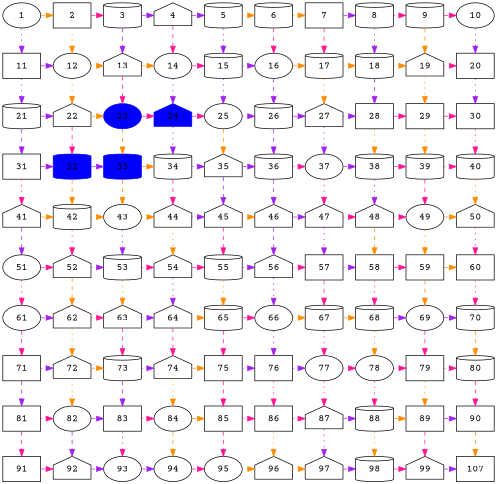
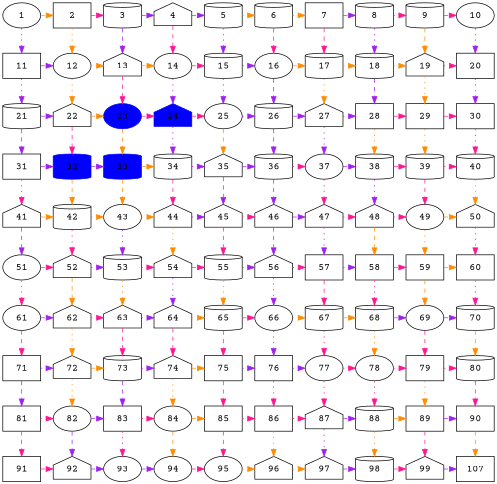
edge "45" -> "46": color darkorange -> deeppink
